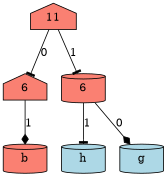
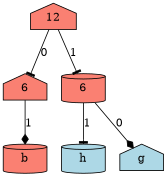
node "11": label "11" -> "12"
node "g": shape cylinder -> house
